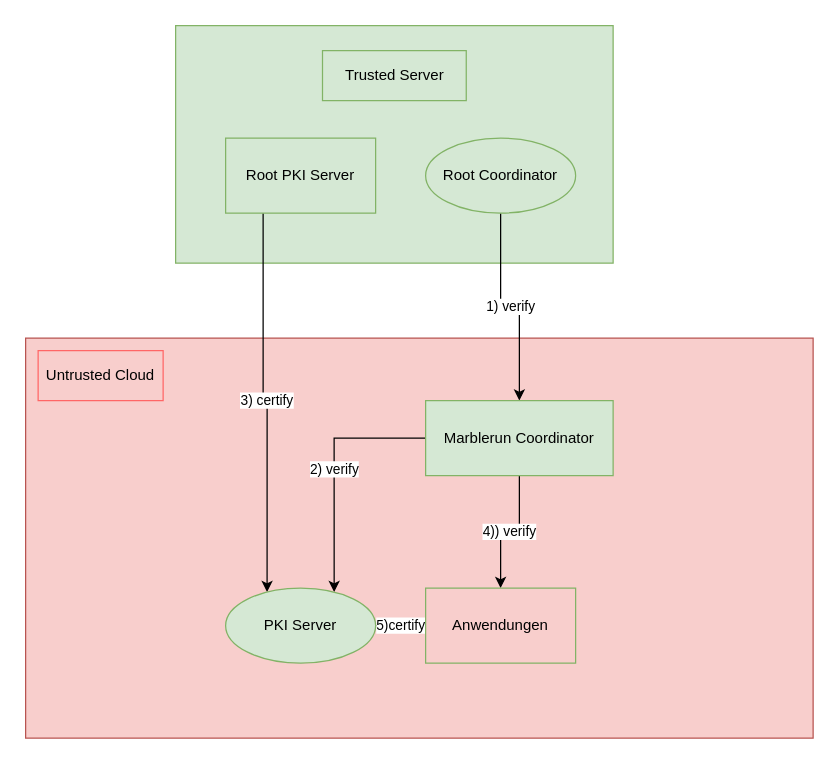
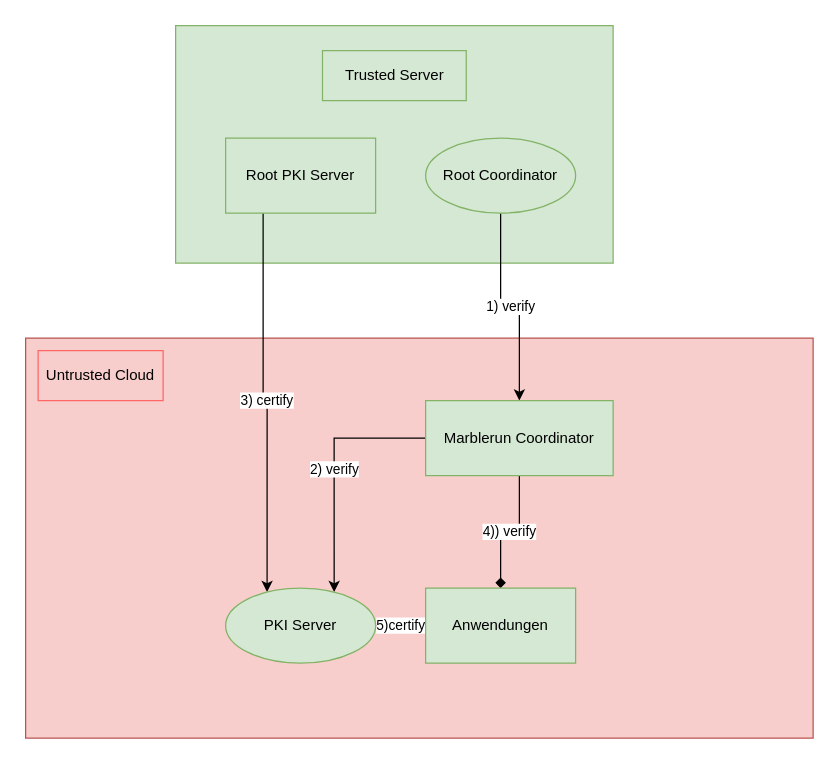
edge "Marblerun Coordinator" -> "Anwendungen": arrowhead classic -> diamond
node "Anwendungen": fillcolor #f8cecc -> #d5e8d4
